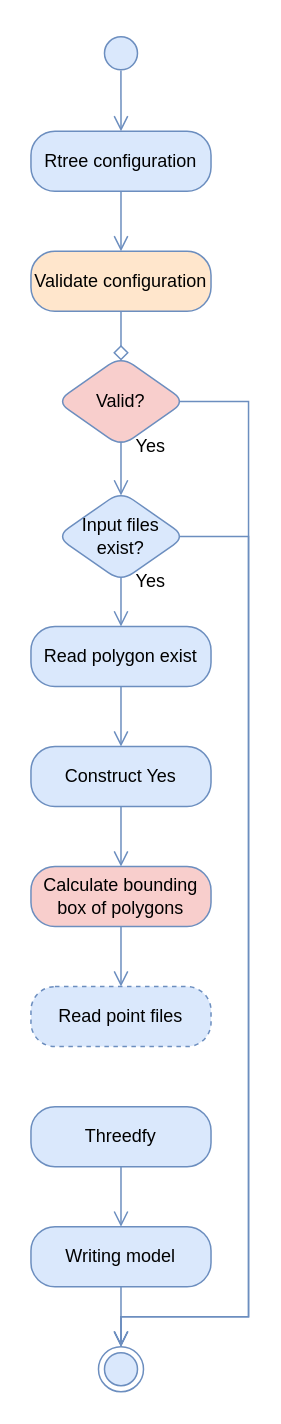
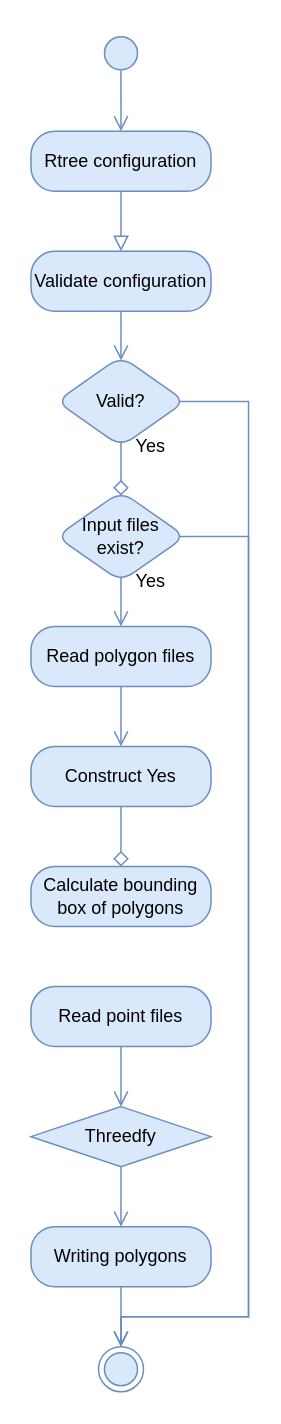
edge "Rtree configuration" -> "Validate configuration": arrowhead open -> block
node "Validate configuration": fillcolor #ffe6cc -> #dae8fc
edge "Validate configuration" -> "Valid?": arrowhead diamond -> open
node "Valid?": fillcolor #f8cecc -> #dae8fc
edge "Valid?" -> "Input files exist?": arrowhead open -> diamond
node "Read polygon exist": label "Read polygon exist" -> "Read polygon files"
edge "Construct Yes" -> "Calculate bounding box of polygons": arrowhead open -> diamond
node "Calculate bounding box of polygons": fillcolor #f8cecc -> #dae8fc
edge "Calculate bounding box of polygons" -> "Read point files": removed
node "Read point files": style dashed -> solid
edge "Read point files" -> "Threedfy": added
node "Threedfy": shape rounded rectangle -> diamond
node "Writing model": label "Writing model" -> "Writing polygons"
